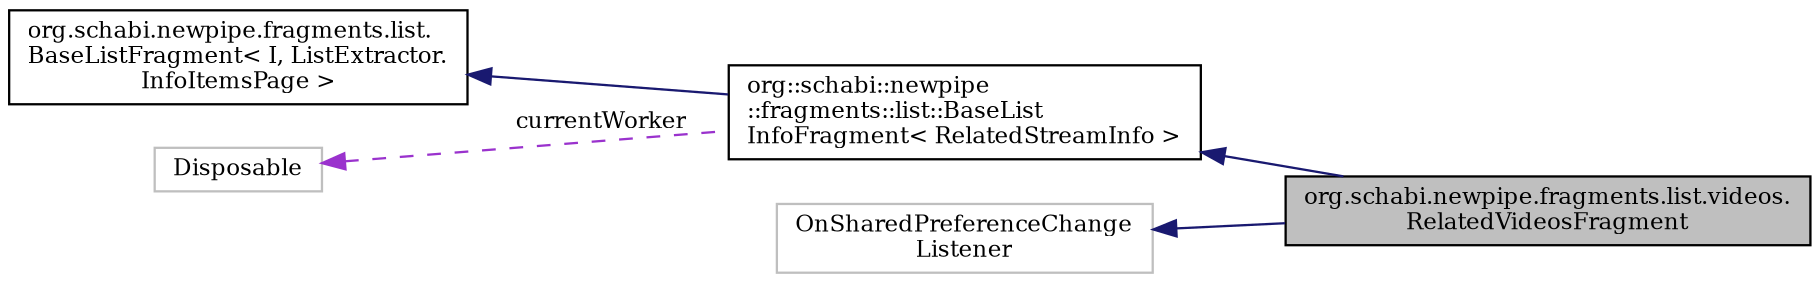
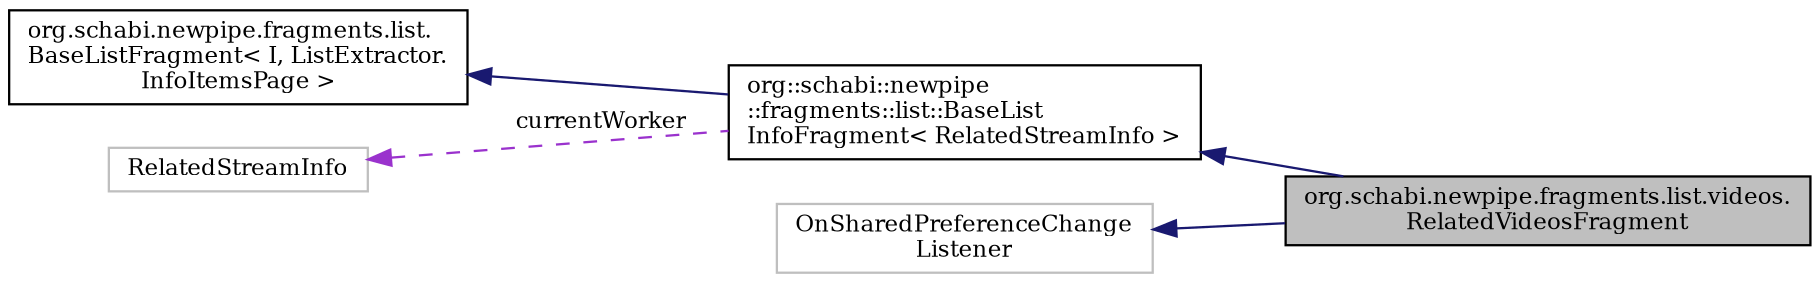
node "Disposable": label "Disposable" -> "RelatedStreamInfo"
